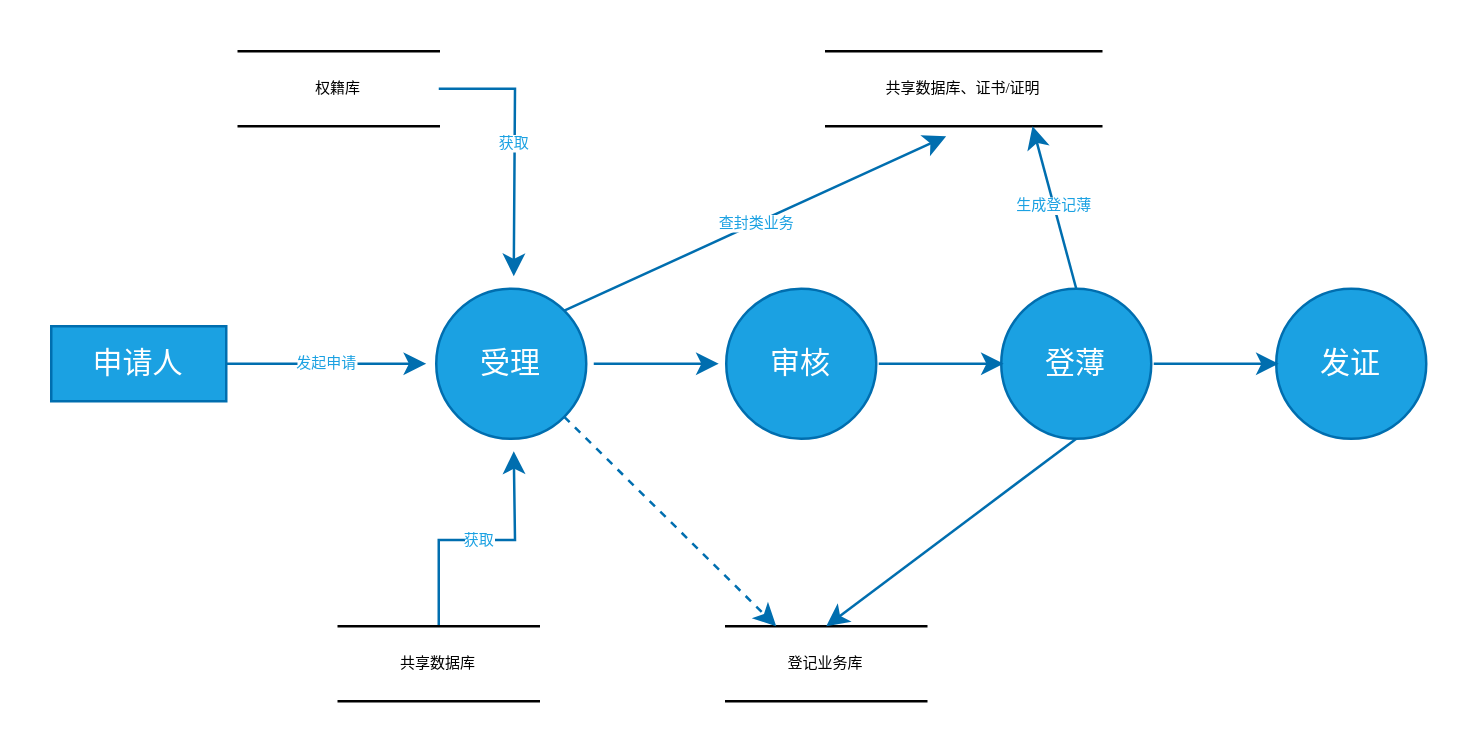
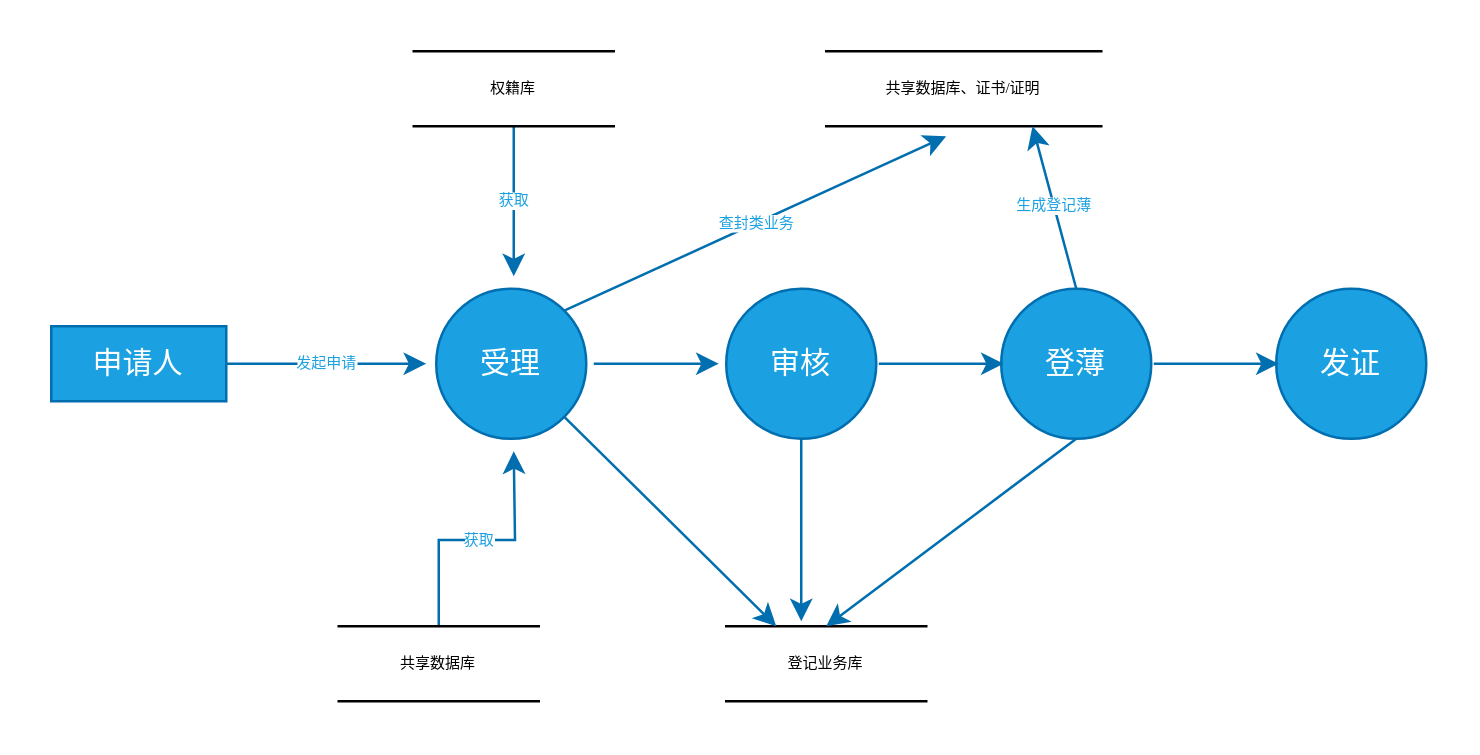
node "权籍库": moved (339, 89) -> (514, 89)
edge "受理" -> "登记业务库": style dashed -> solid
edge "审核" -> "登记业务库": added
